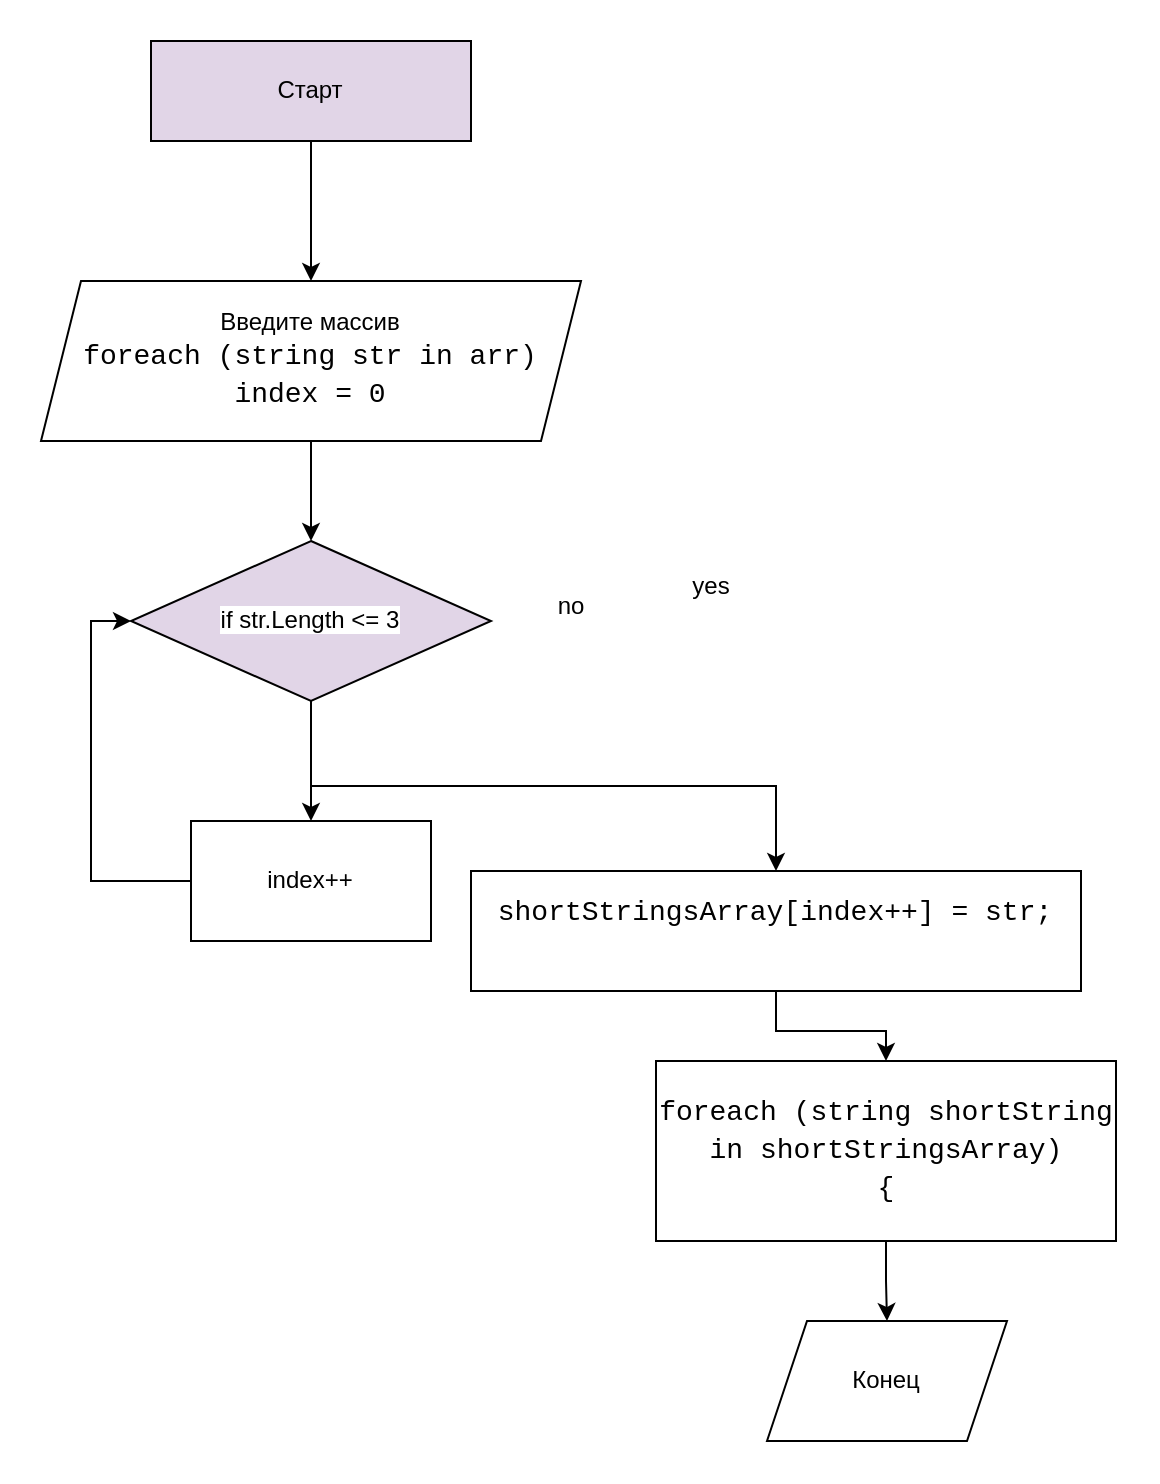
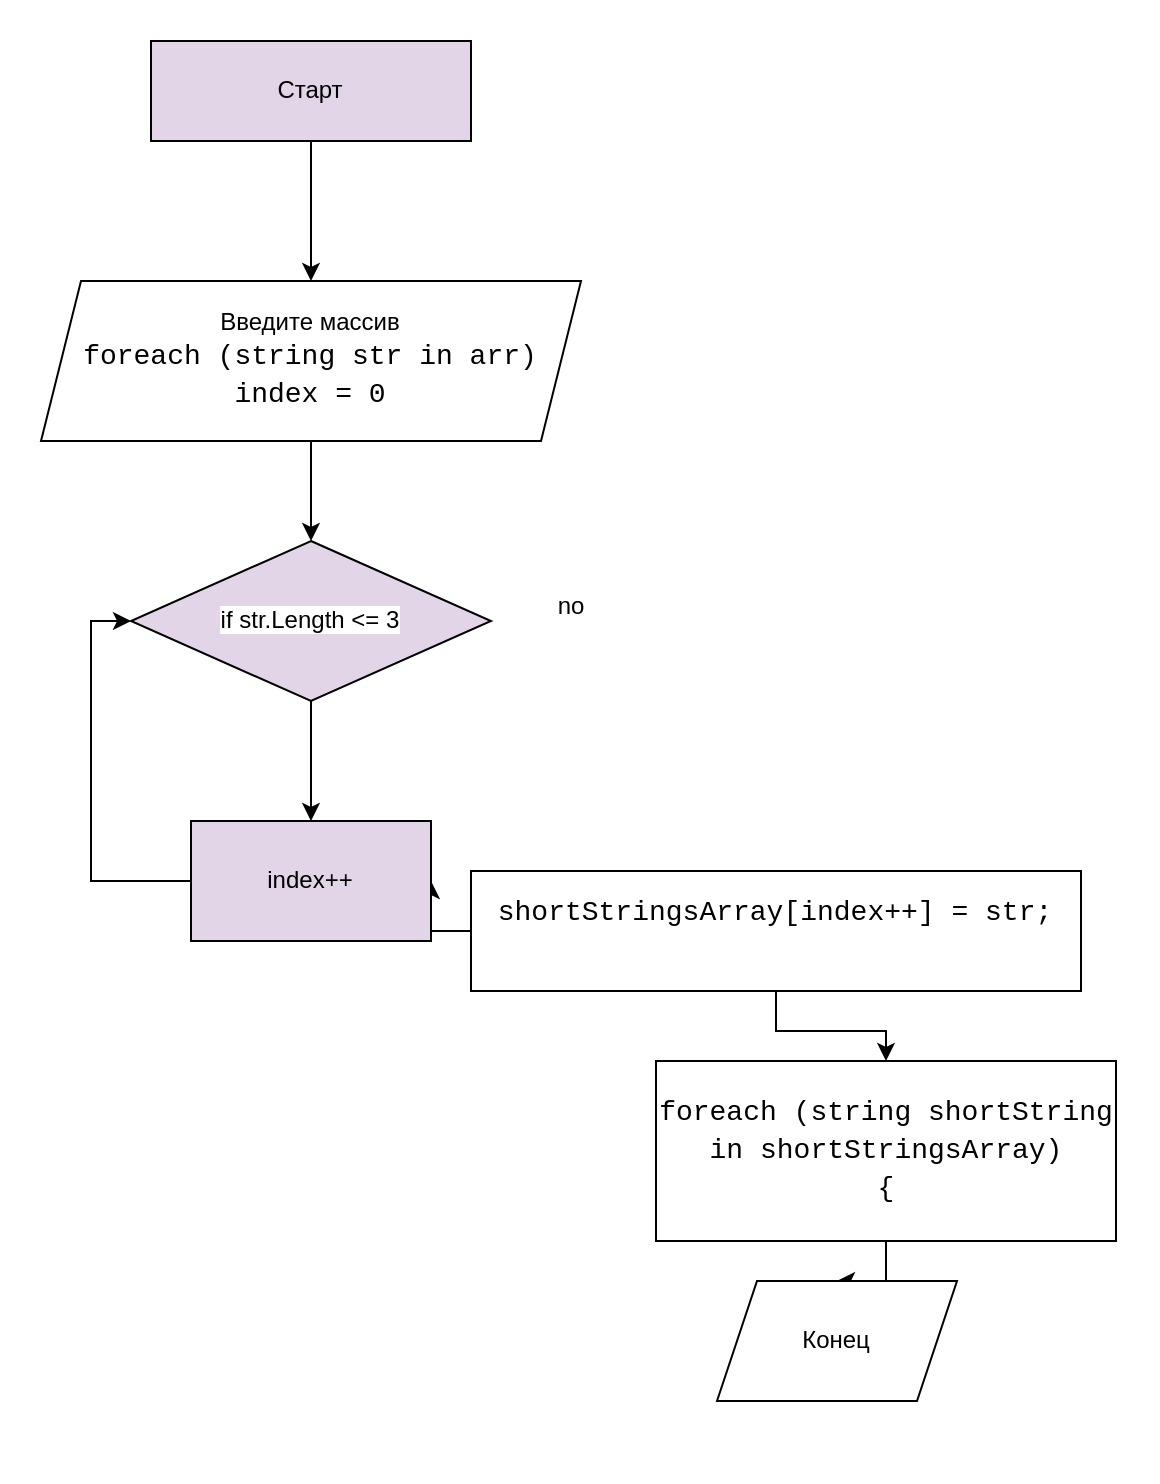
node "yes": removed
edge "if str.Length <= 3" -> "shortStringsArray[index++] = str;": removed
node "index++": fillcolor #ffffff -> #e1d5e7
edge "shortStringsArray[index++] = str;" -> "index++": added
node "Конец": moved (887, 1381) -> (837, 1341)
